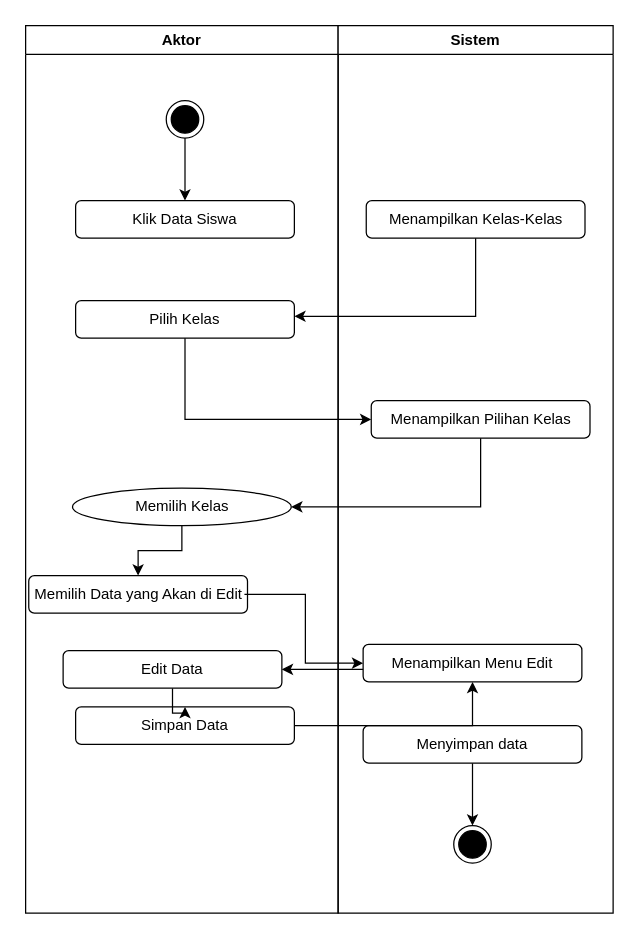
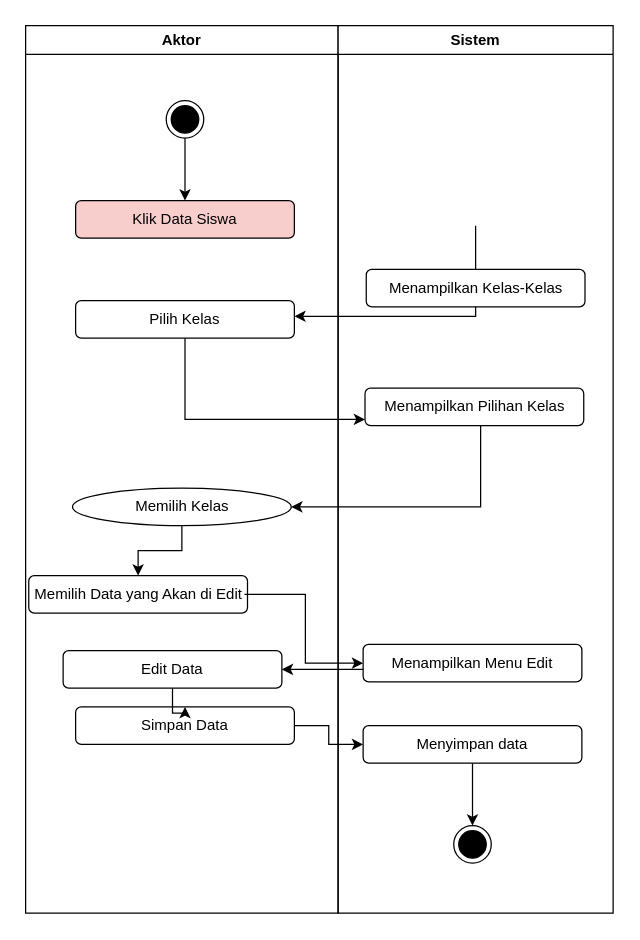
node "Klik Data Siswa": fillcolor #ffffff -> #f8cecc
node "Menampilkan Kelas-Kelas": moved (476, 219) -> (476, 288)
node "Menampilkan Pilihan Kelas": moved (481, 419) -> (474, 407)
edge "Simpan Data" -> "Menampilkan Menu Edit": now "Simpan Data" -> "Menyimpan data"
